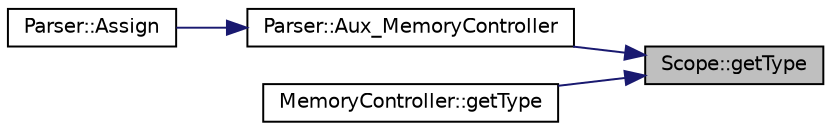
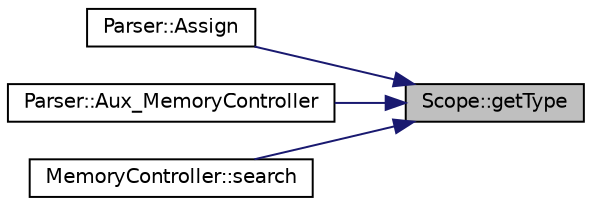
edge "Parser::Assign" -> "Parser::Aux_MemoryController": now "Parser::Assign" -> "Scope::getType"
node "MemoryController::getType": label "MemoryController::getType" -> "MemoryController::search"
